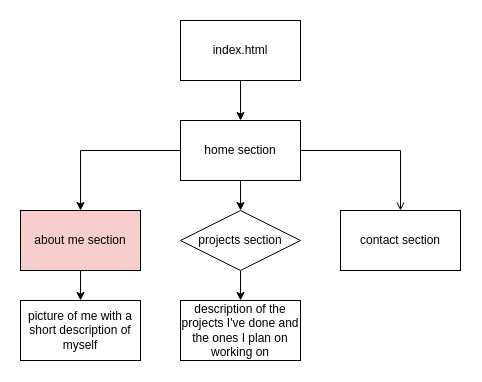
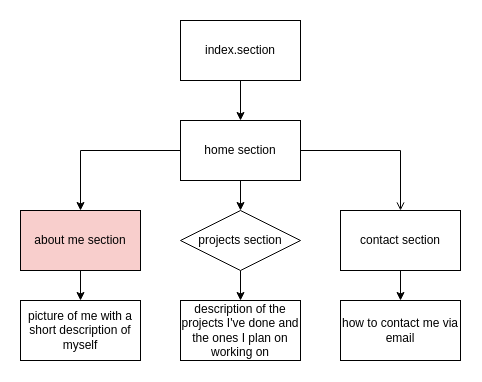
node "index.html": label "index.html" -> "index.section"
edge "contact section" -> "how to contact me via email": added
node "how to contact me via email": added
